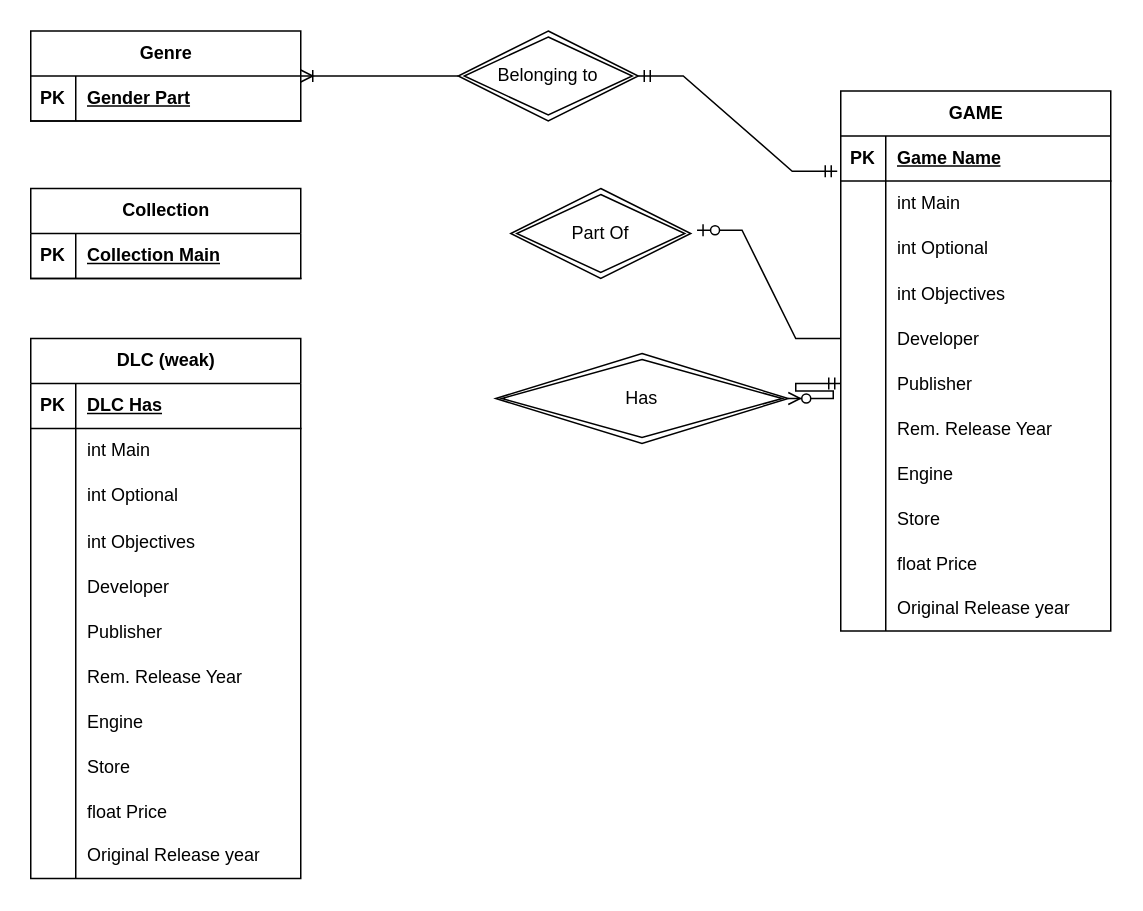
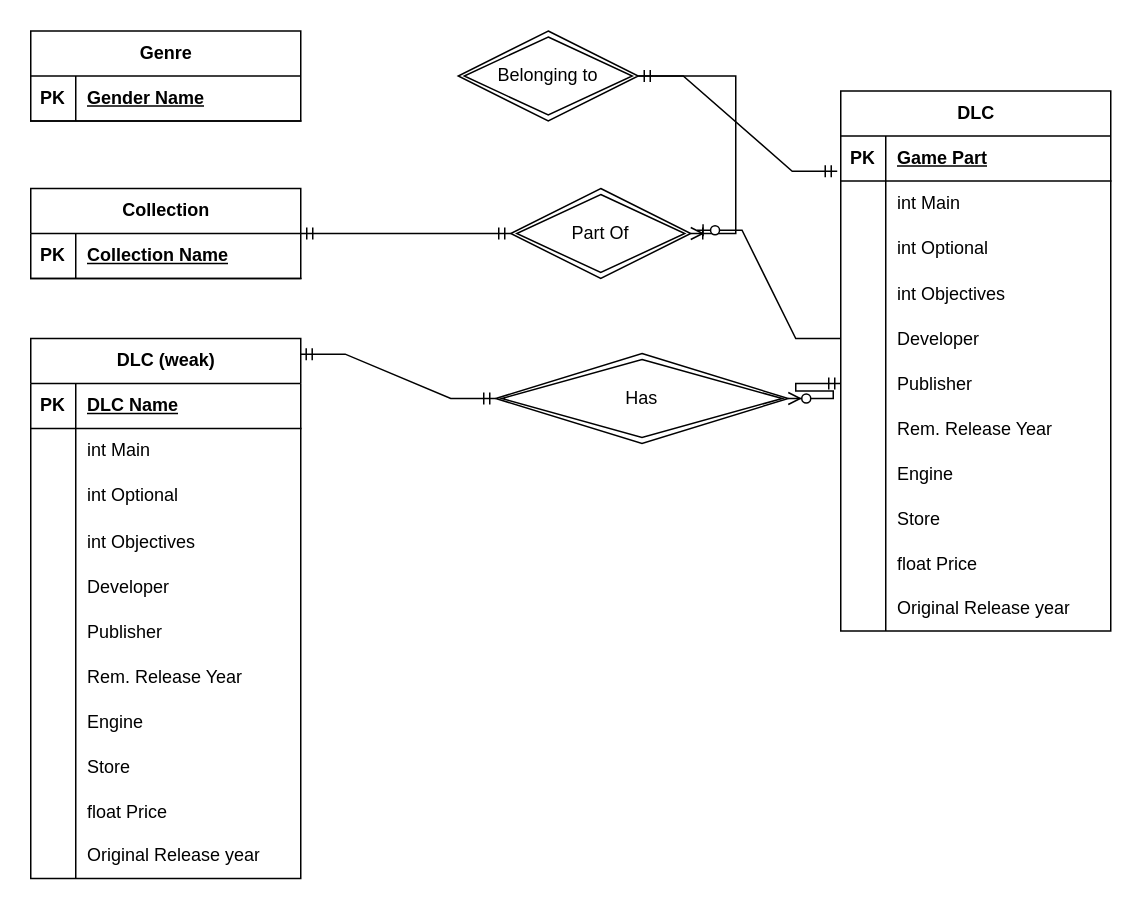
edge "Belonging to" -> "Genre": now "Belonging to" -> "Part Of"
node "Gender Part": label "Gender Part" -> "Gender Name"
node "GAME": label "GAME" -> "DLC"
node "Game Name": label "Game Name" -> "Game Part"
edge "Collection" -- "Part Of": added
node "Collection Main": label "Collection Main" -> "Collection Name"
edge "Has" -- "DLC (weak)": added
node "DLC Has": label "DLC Has" -> "DLC Name"
